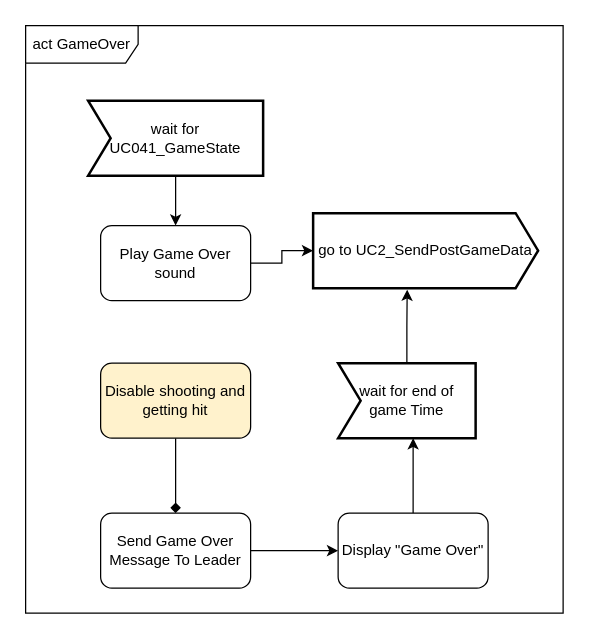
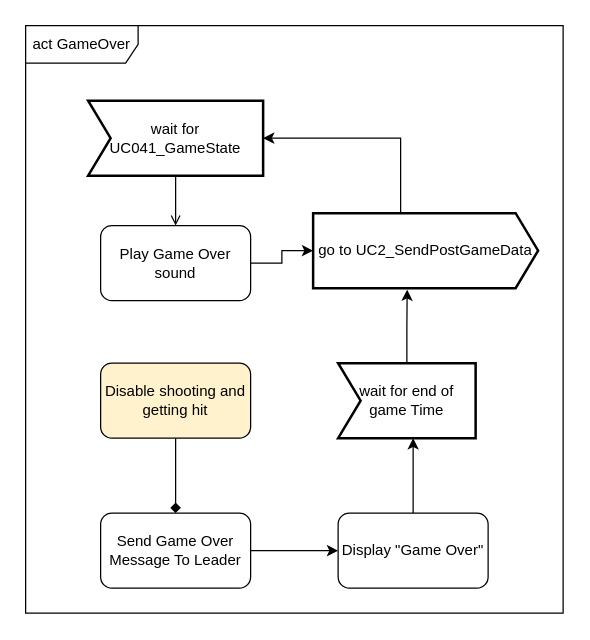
edge "go to UC2_SendPostGameData" -> "wait for UC041_GameState": added
edge "wait for UC041_GameState" -> "Play Game Over sound": arrowhead classic -> open
